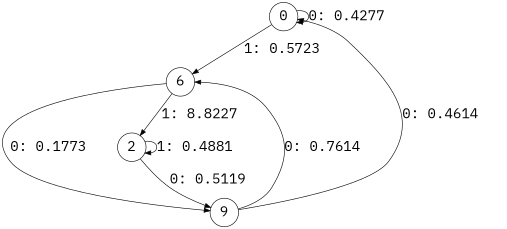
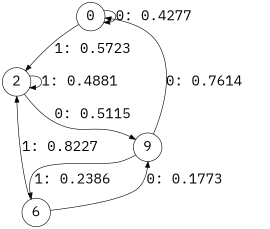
edge "0" -> "6": now "0" -> "2"
edge "6" -> "2": label "1: 8.8227   " -> "1: 0.8227   "
edge "9" -> "0": label "0: 0.4614   " -> "0: 0.7614   "
edge "9" -> "6": label "0: 0.7614   " -> "1: 0.2386   "
edge "2" -> "9": label "0: 0.5119   " -> "0: 0.5115   "
